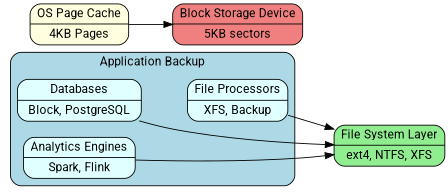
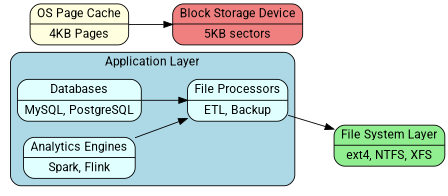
cluster "Application Backup": label "Application Backup" -> "Application Layer"
node "Databases": text "Block, PostgreSQL" -> "MySQL, PostgreSQL"
node "File Processors": text "XFS, Backup" -> "ETL, Backup"
edge "Databases" -> "File System Layer": now "Databases" -> "File Processors"
edge "Analytics Engines" -> "File System Layer": now "Analytics Engines" -> "File Processors"
